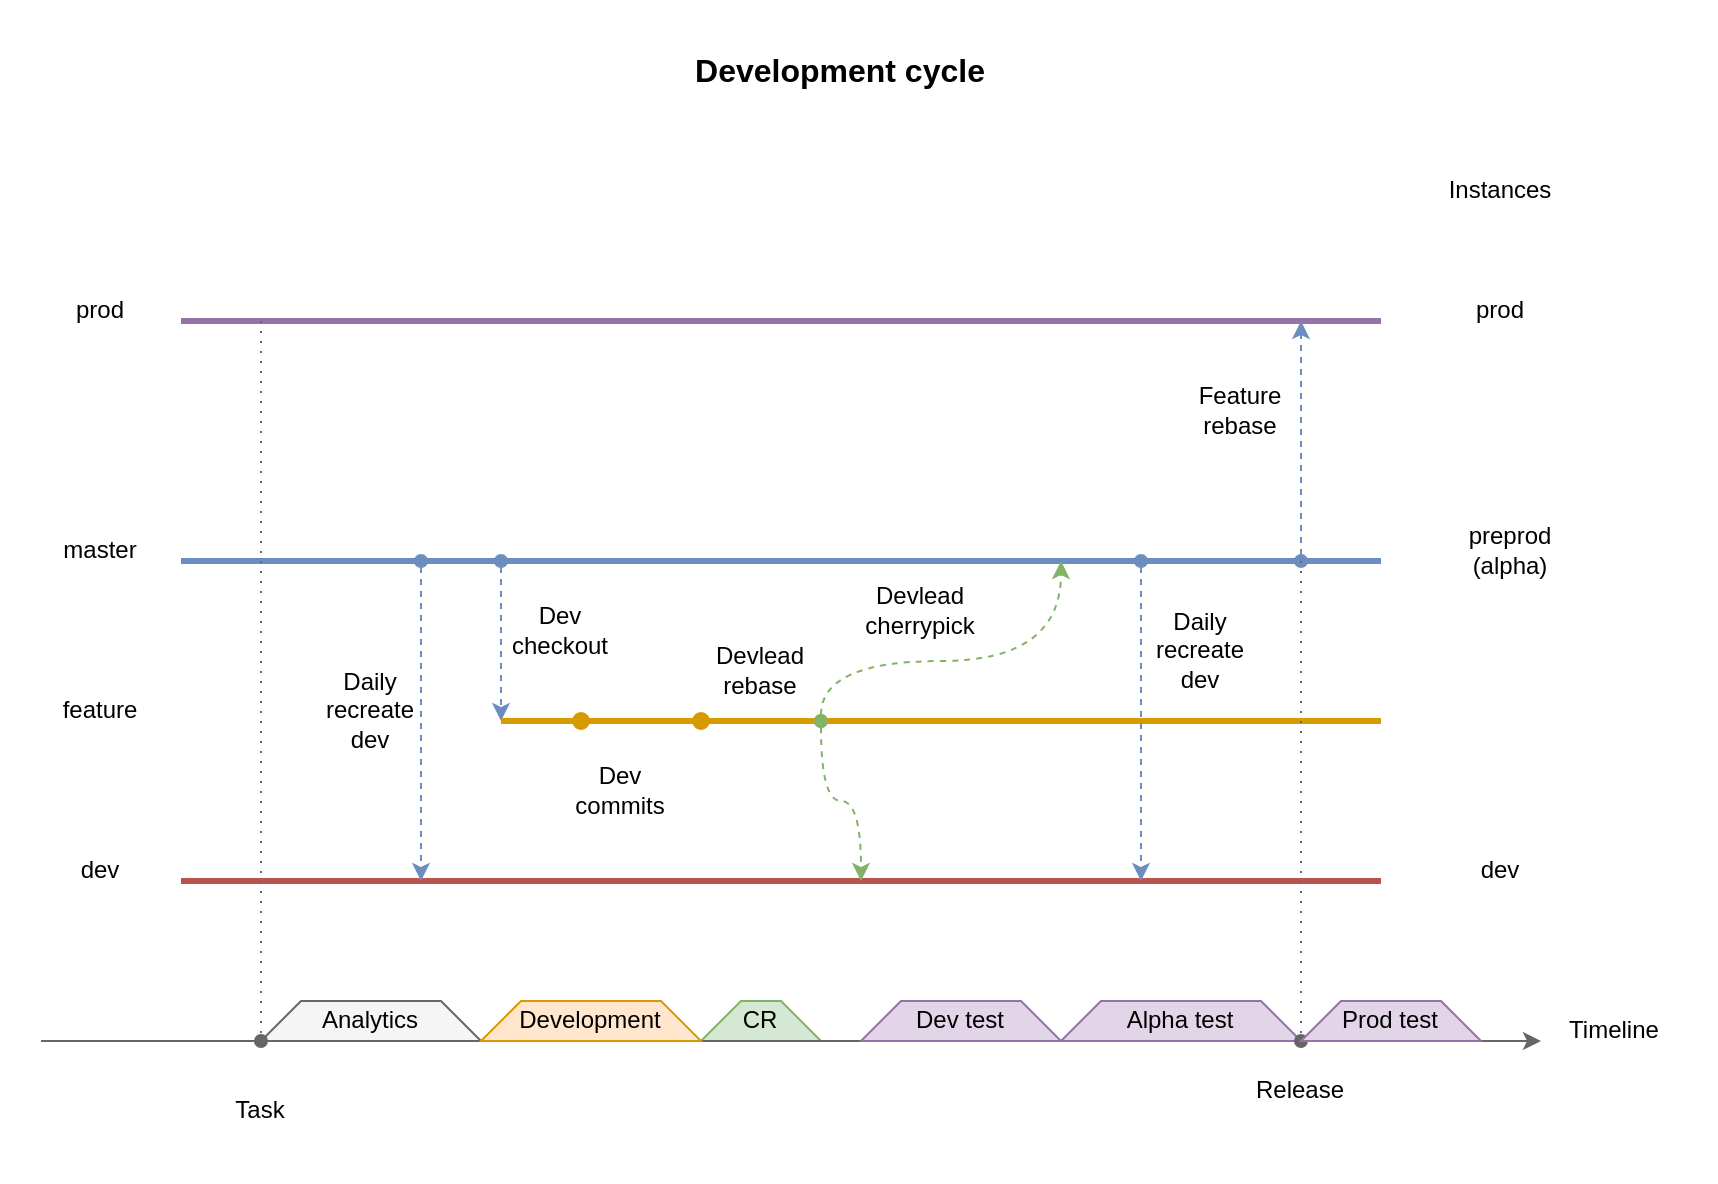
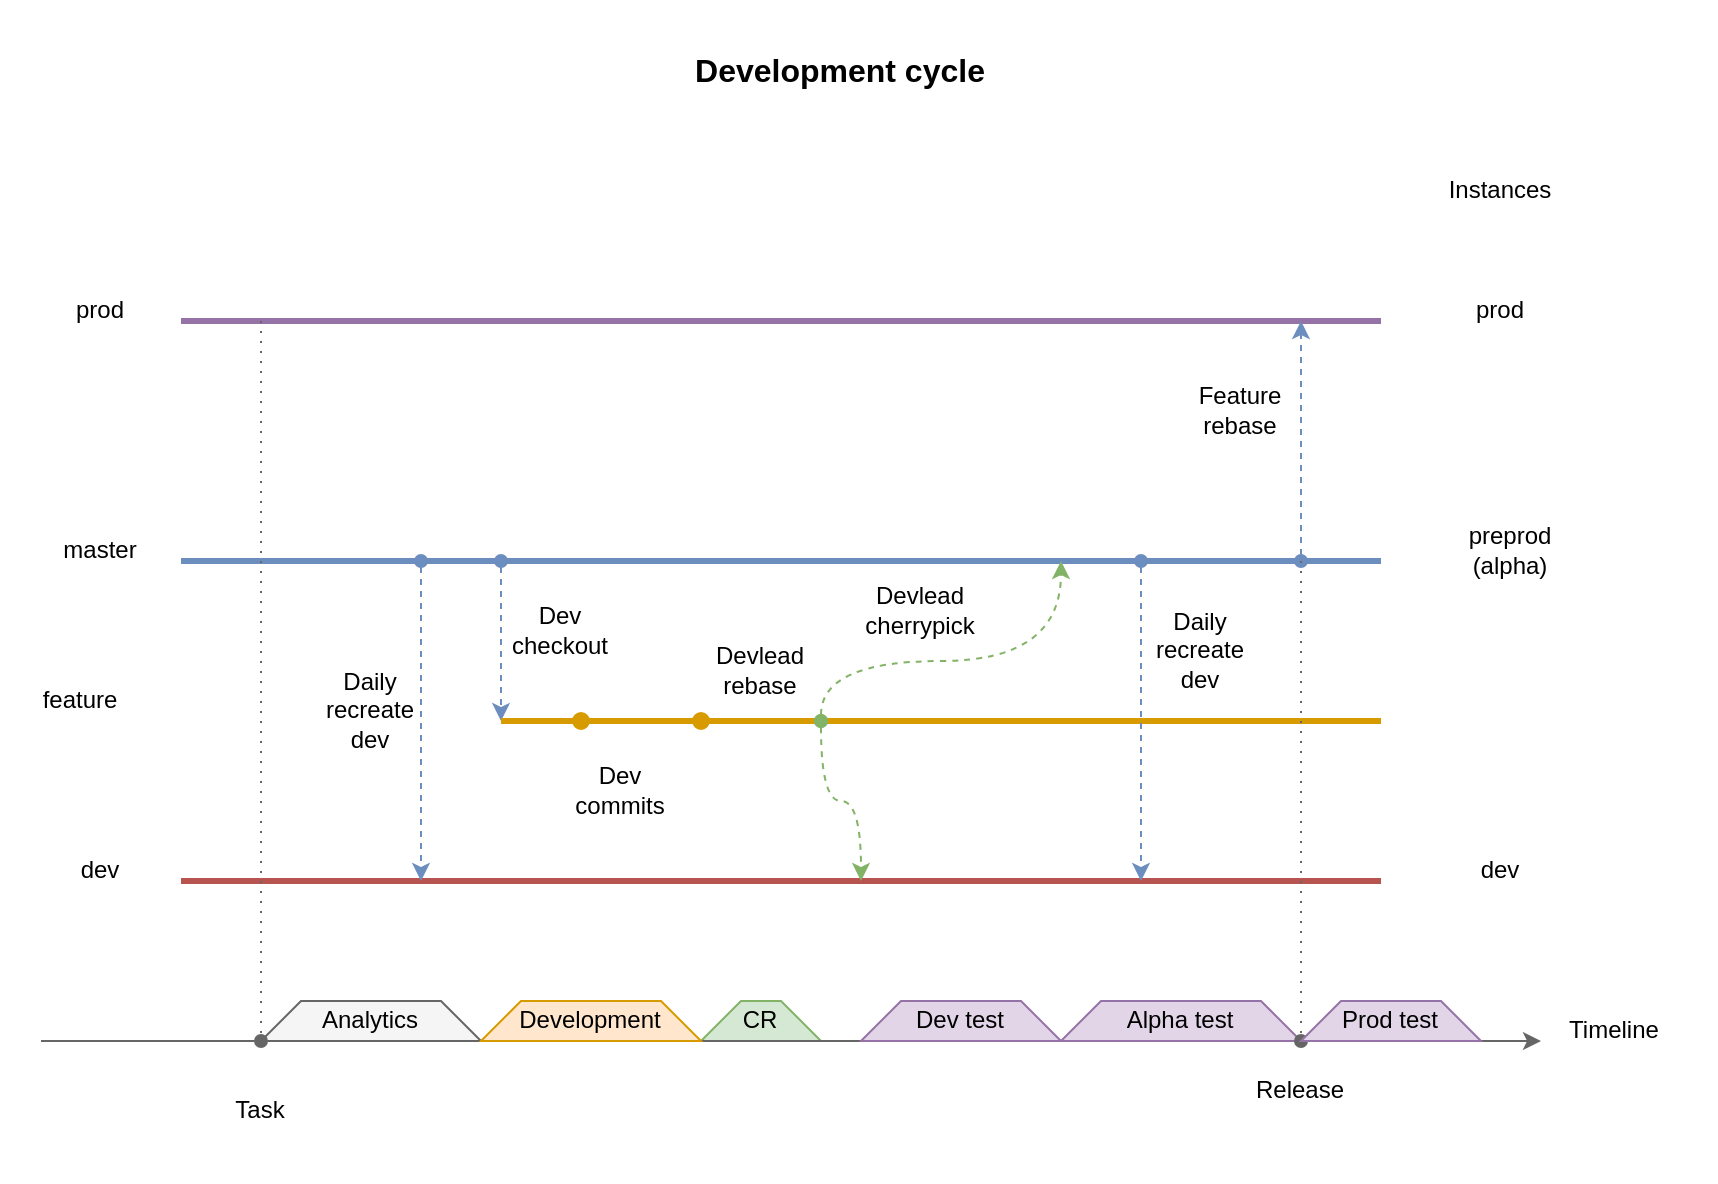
node "feature": moved (101, 711) -> (81, 701)
